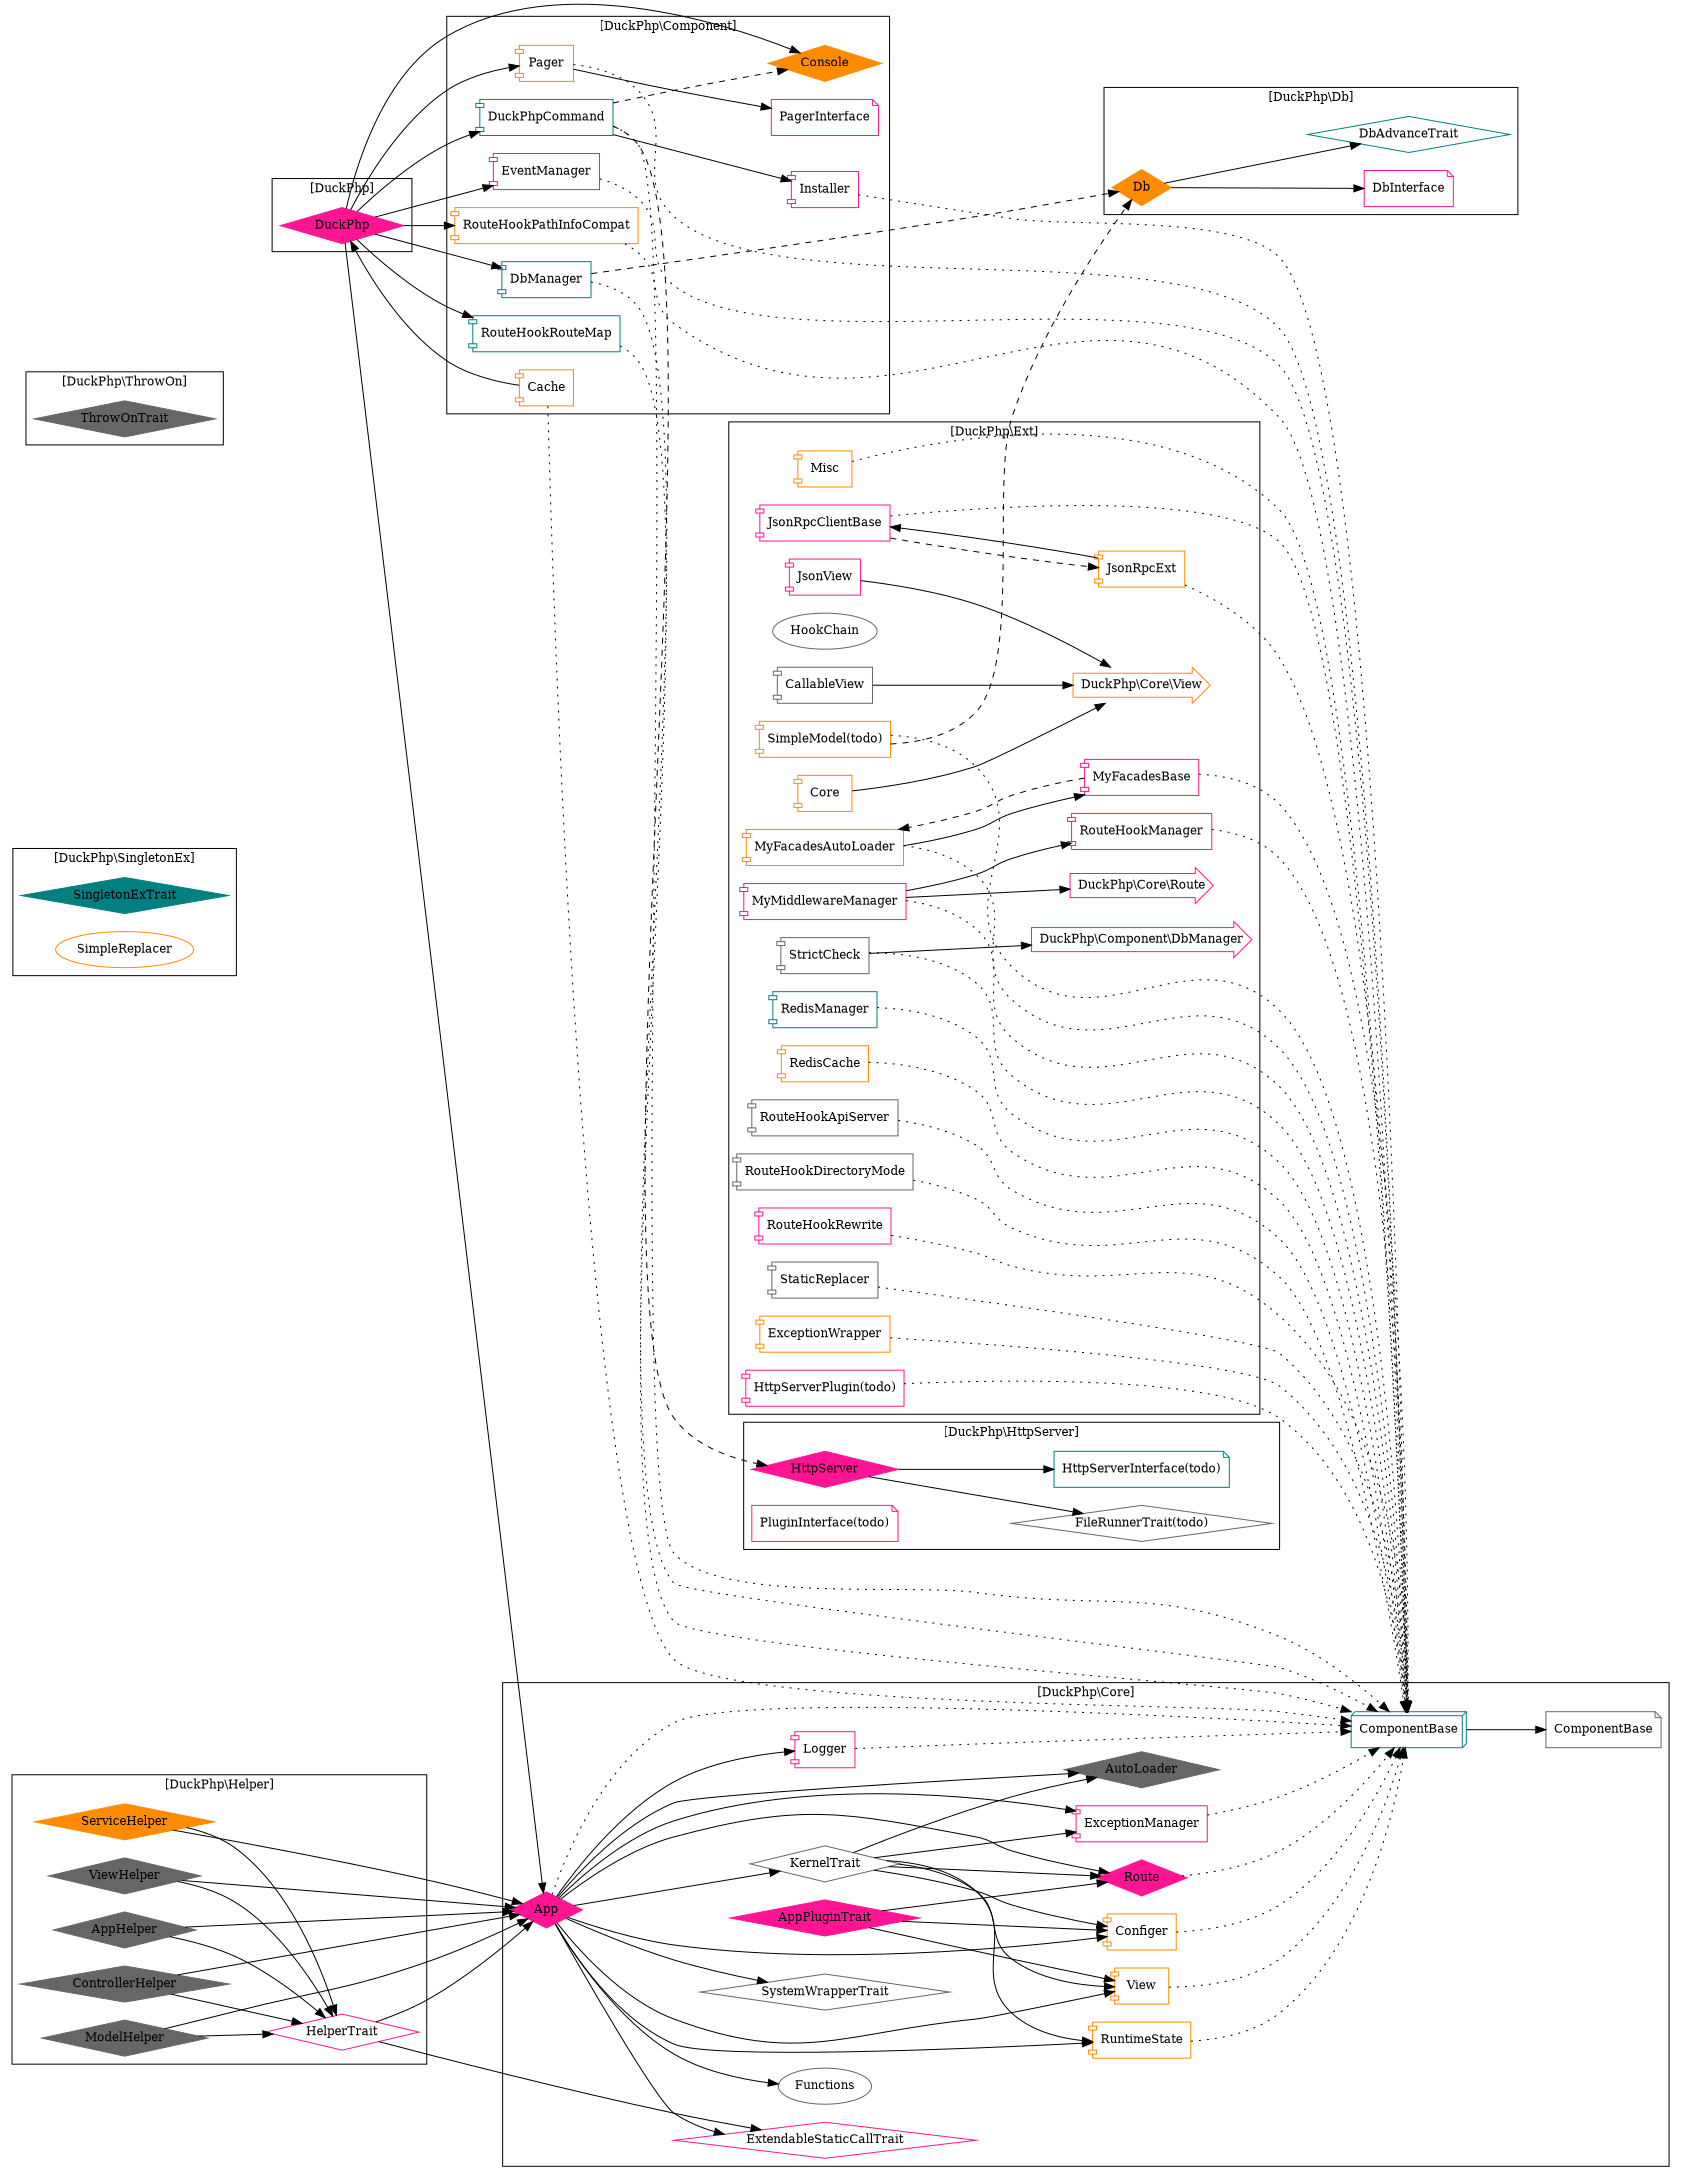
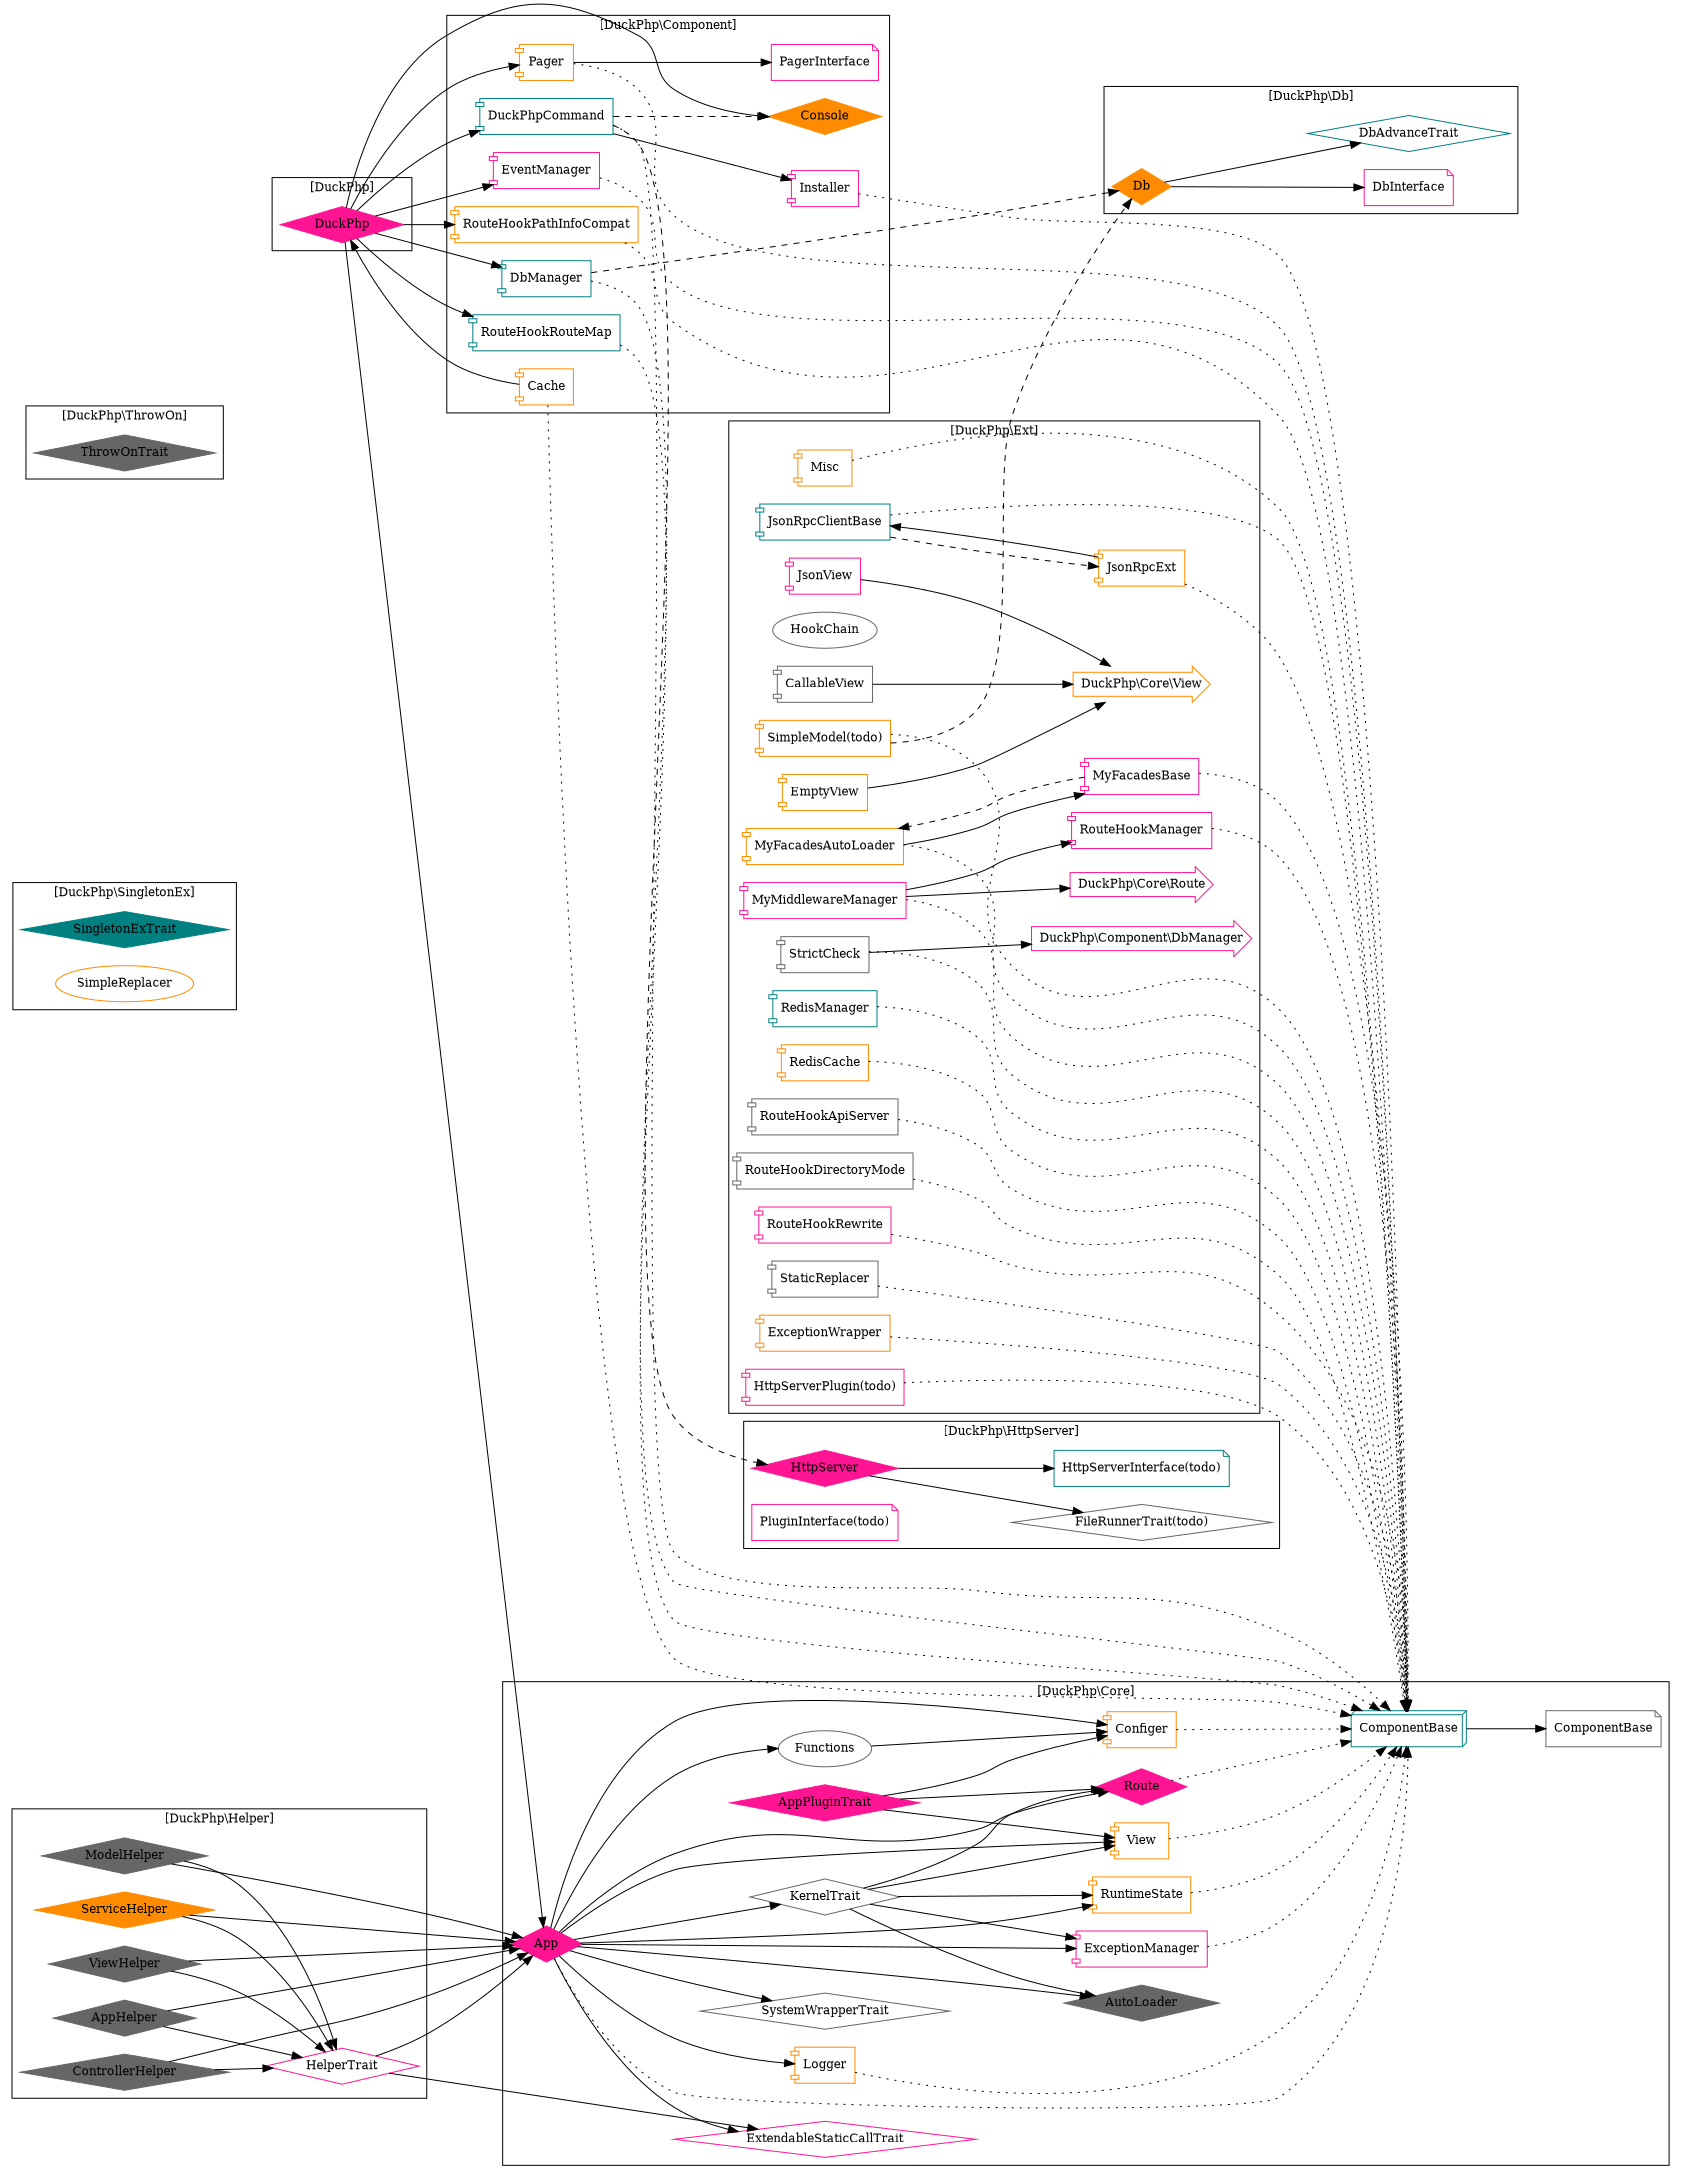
node "JsonRpcClientBase": color deeppink -> teal
node "Core": label "Core" -> "EmptyView"
node "Logger": color deeppink -> darkorange
edge "KernelTrait" -> "Configer": now "Functions" -> "Configer"
